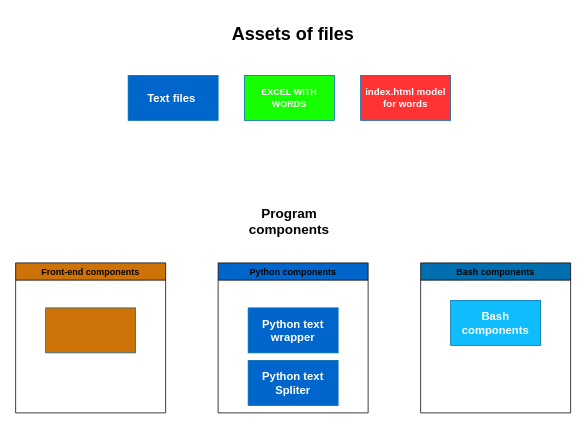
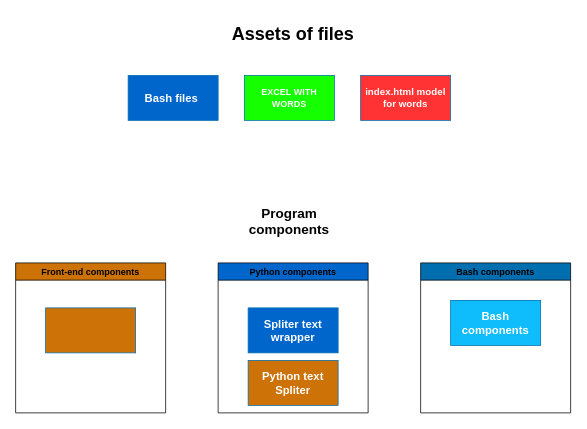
node "Text files": label "Text files" -> "Bash files"
node "Python text wrapper": label "Python text wrapper" -> "Spliter text wrapper"
node "Python text Spliter": fillcolor #0066cc -> #cc7206
